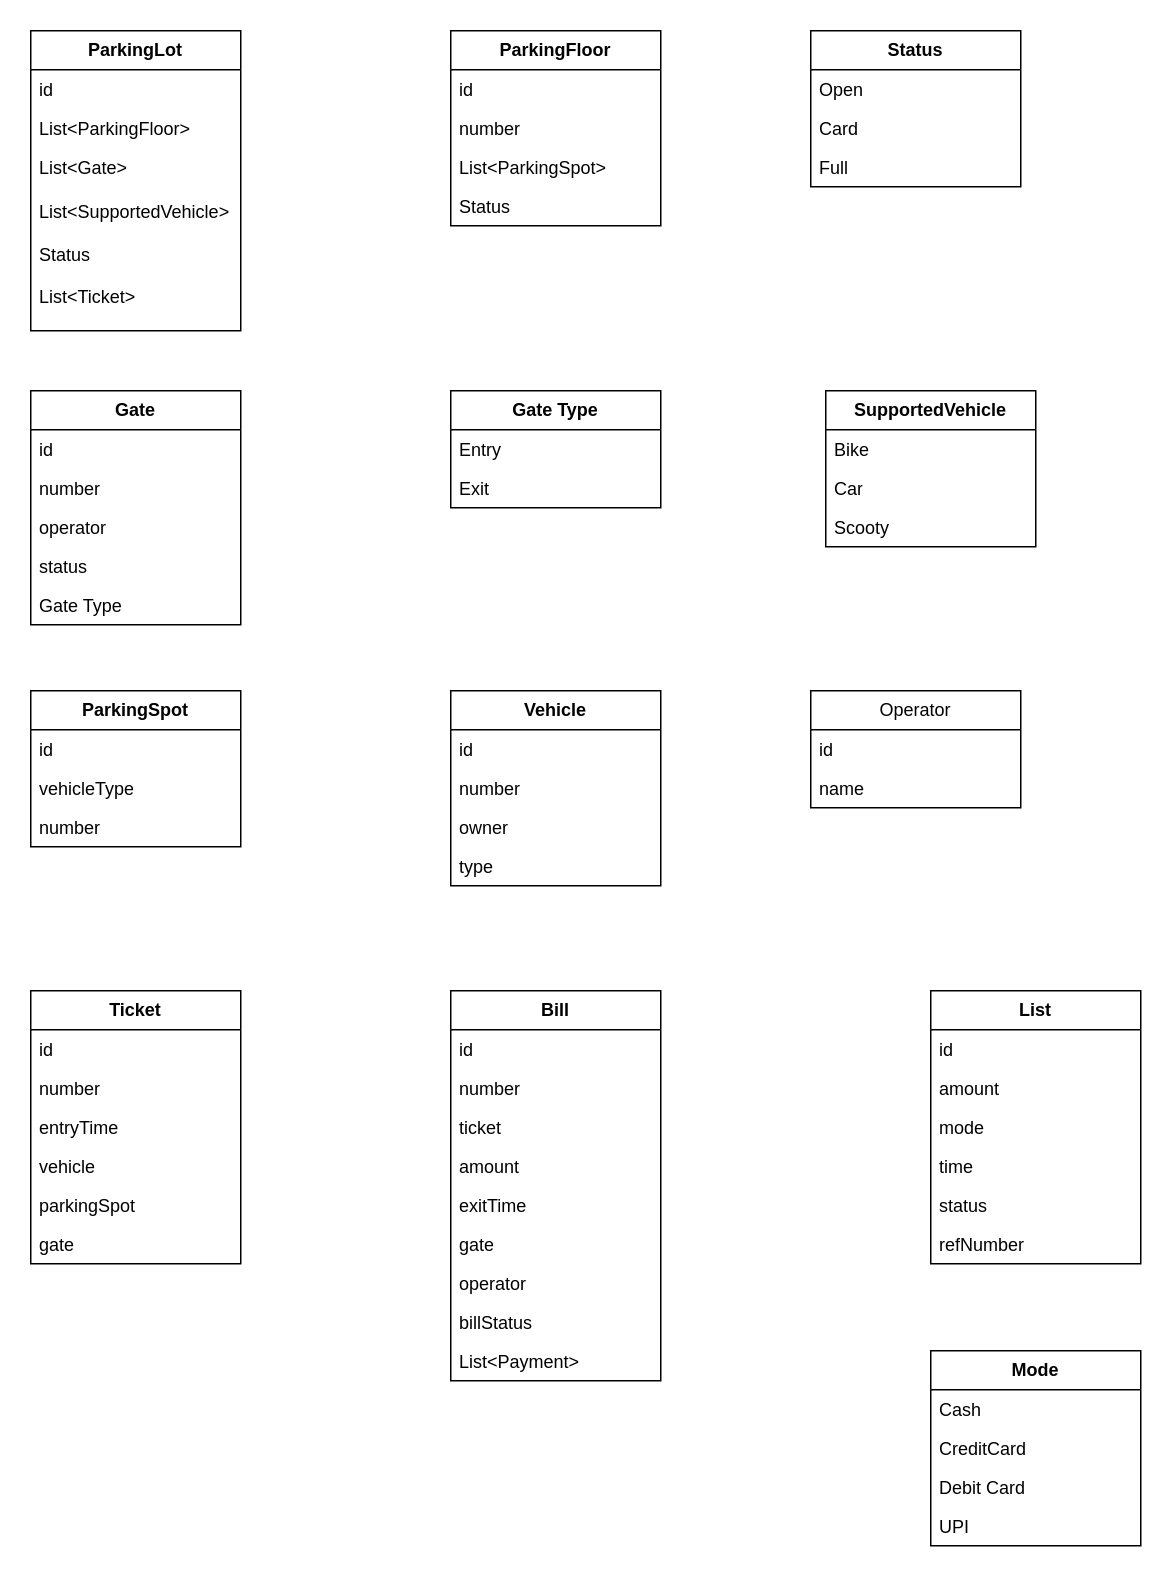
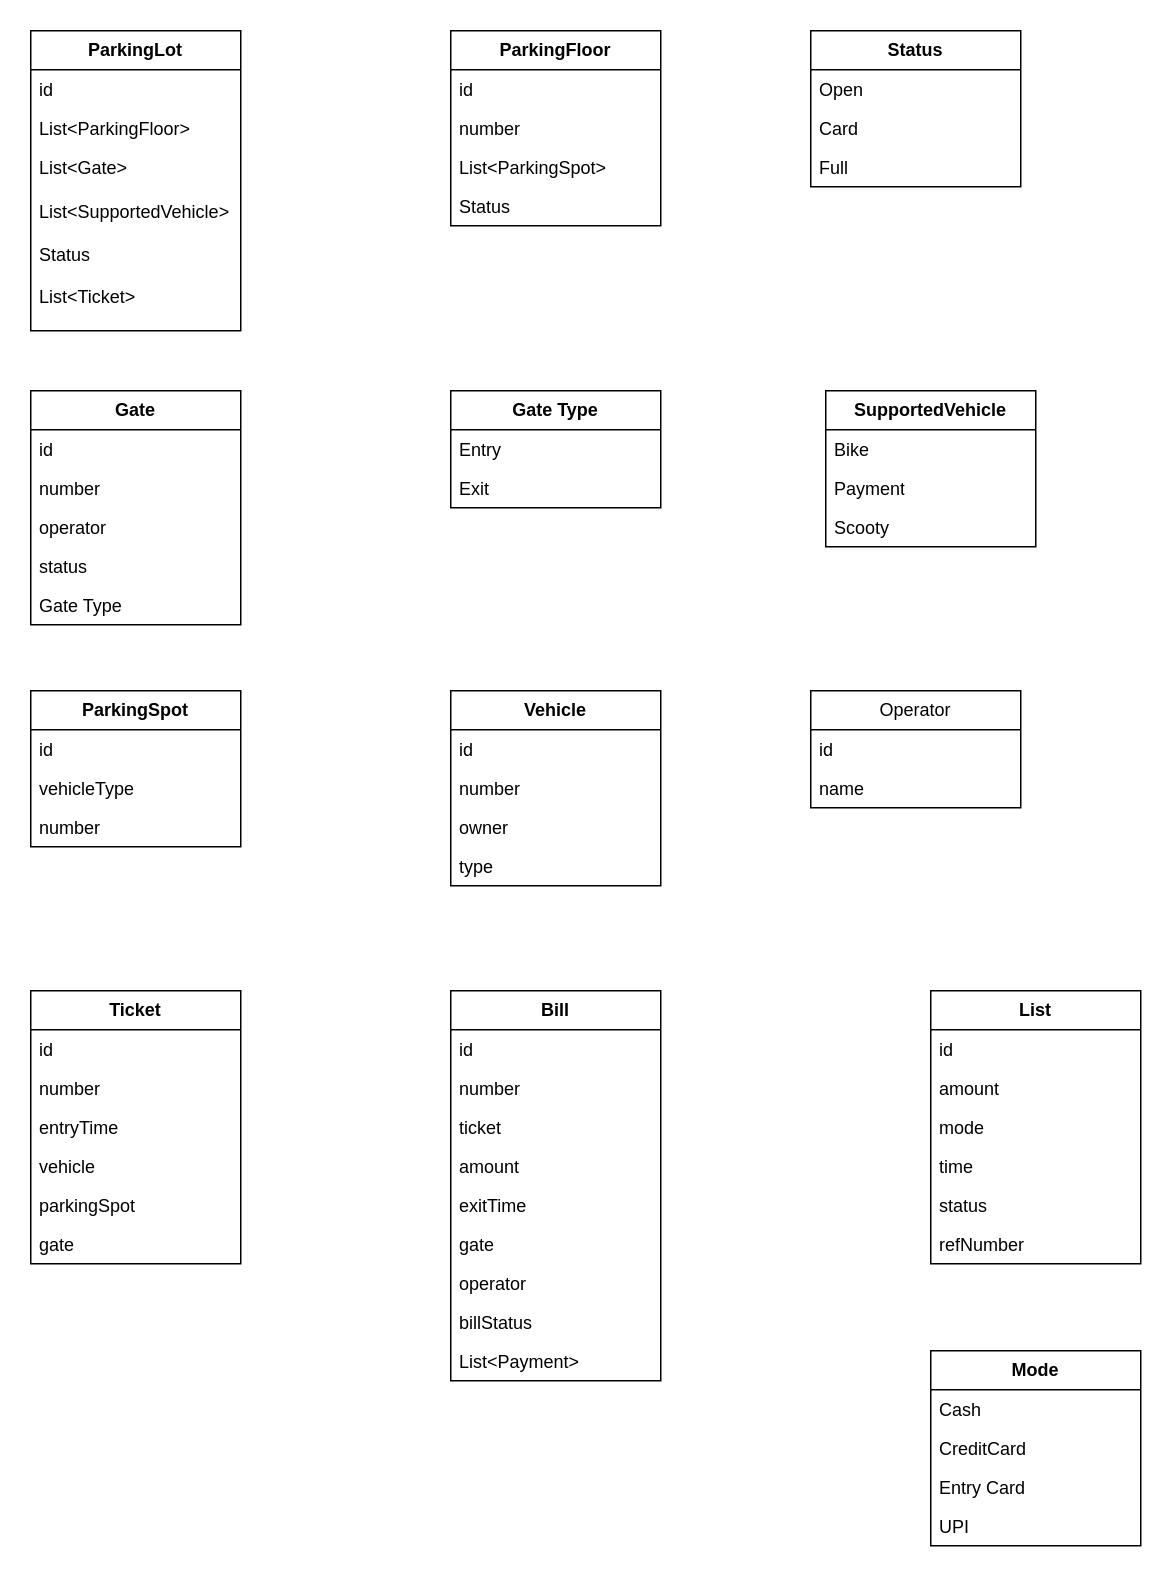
node "Car": label "Car" -> "Payment"
node "Debit Card": label "Debit Card" -> "Entry Card"
